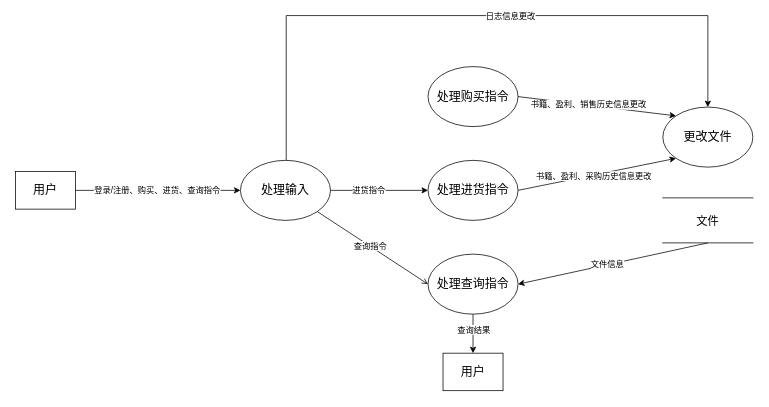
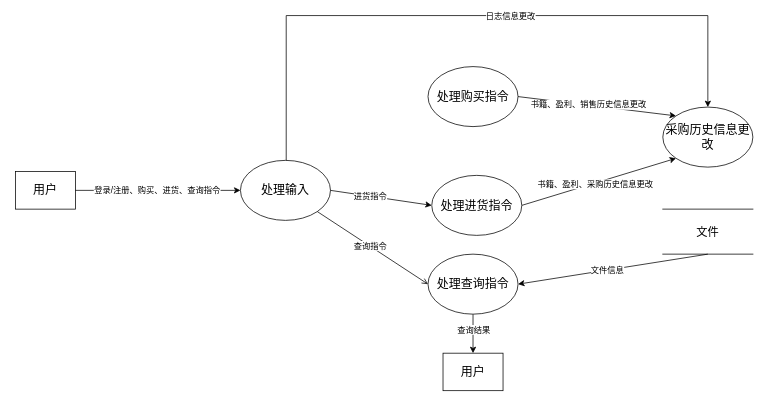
node "更改文件": label "更改文件" -> "采购历史信息更改"
node "处理进货指令": moved (473, 190) -> (477, 205)
node "文件": moved (708, 220) -> (708, 231)
